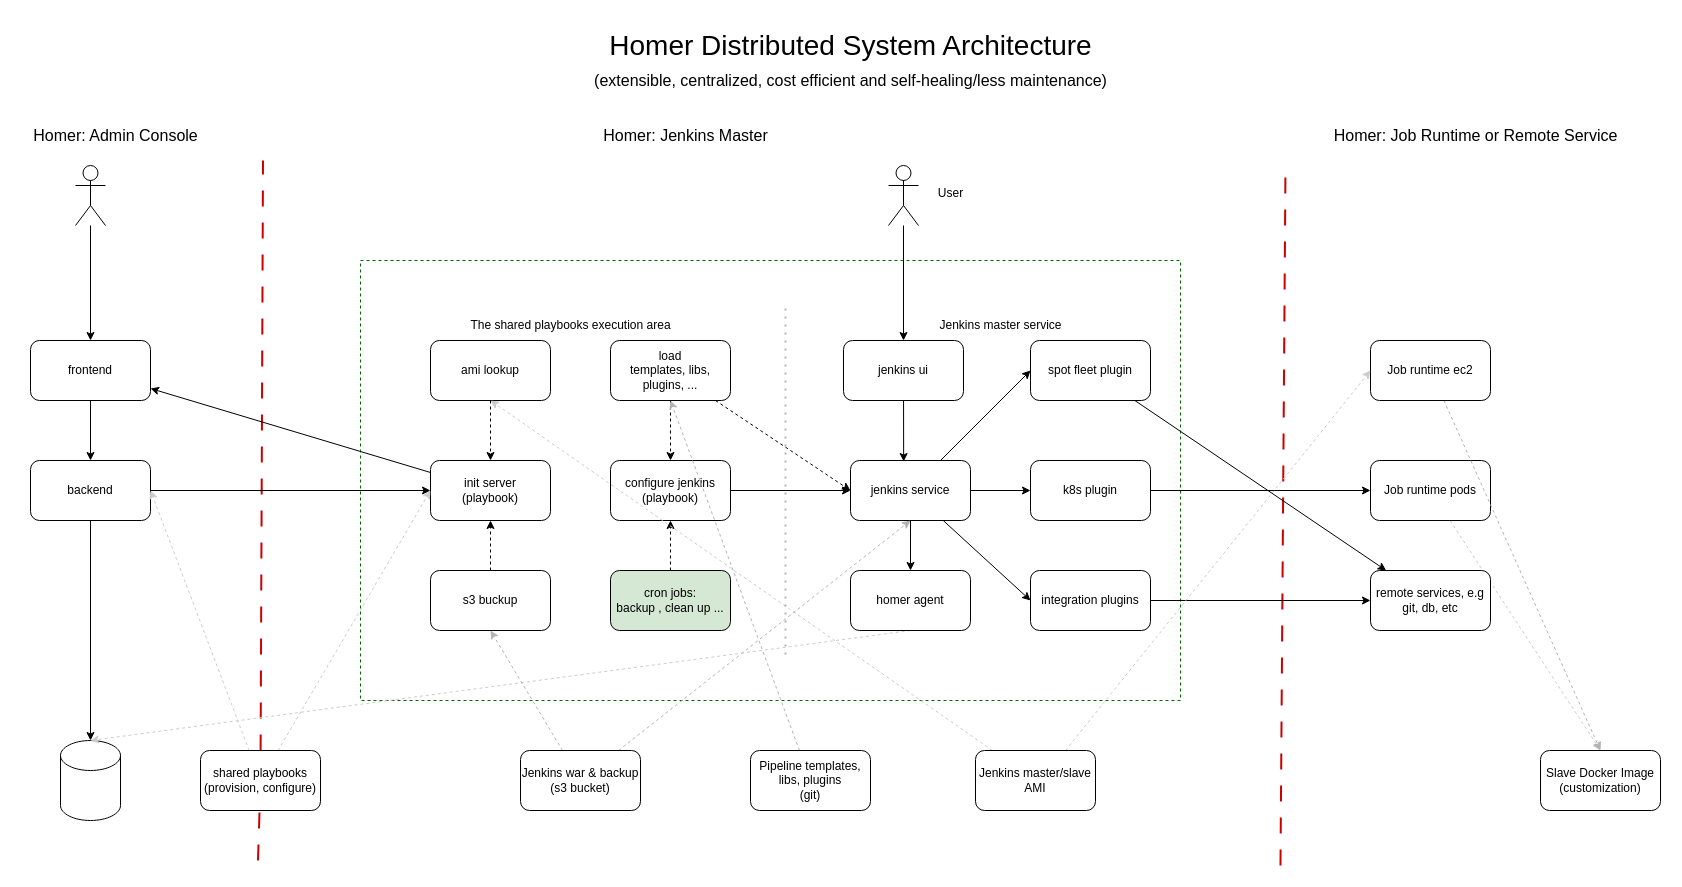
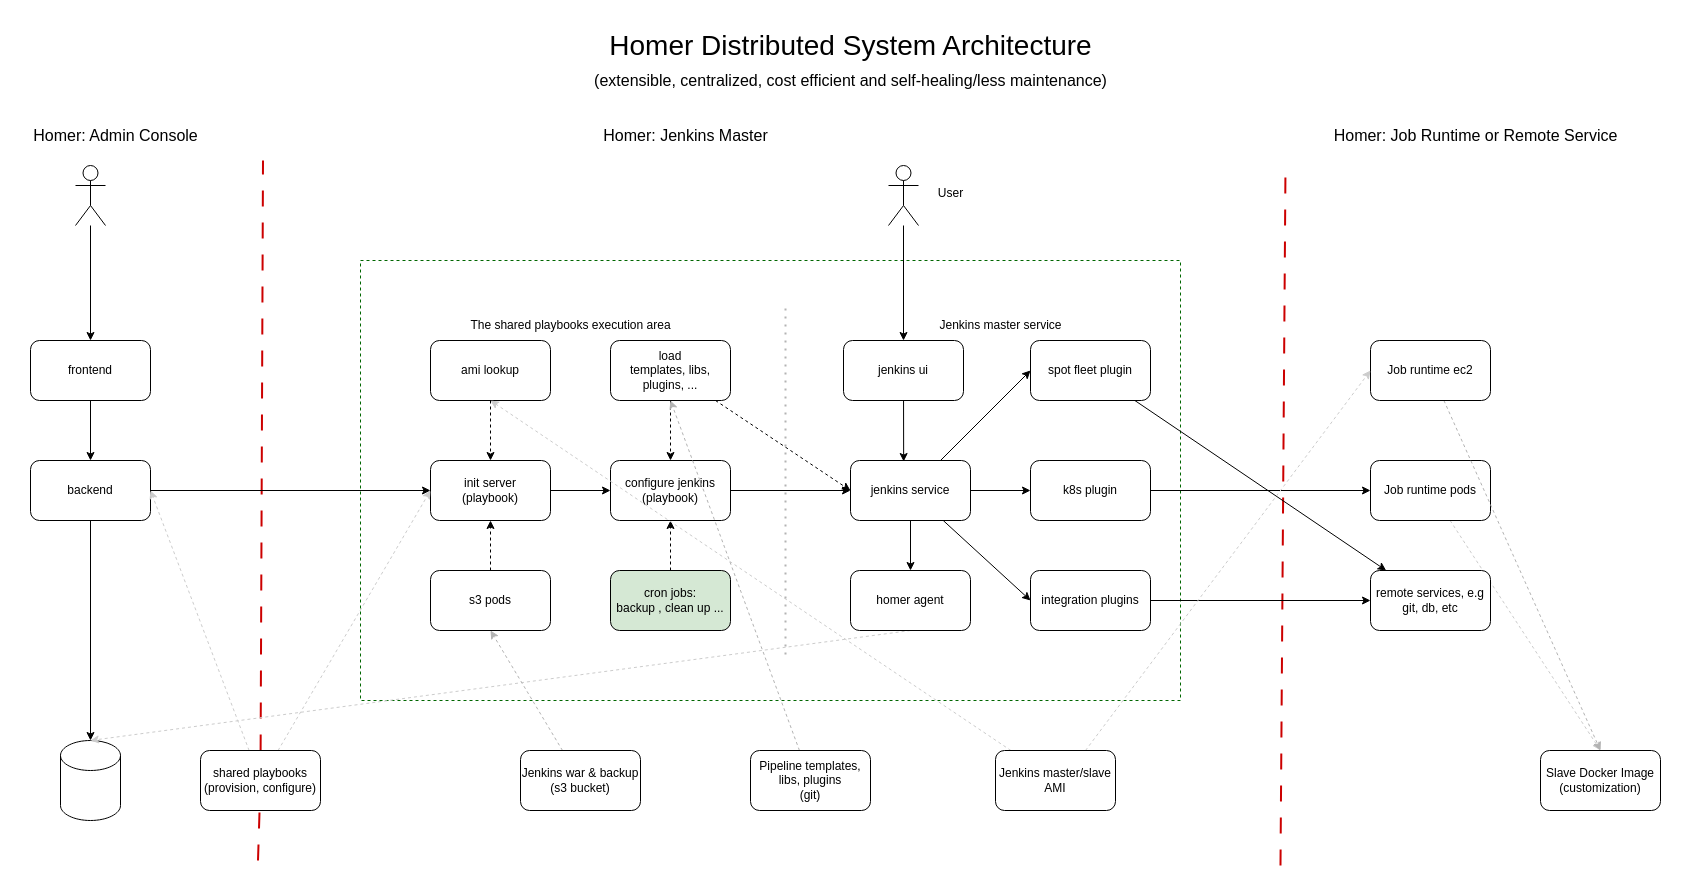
edge "init server (playbook)" -> "frontend": now "init server (playbook)" -> "configure jenkins (playbook)"
edge "Jenkins war & backup (s3 bucket)" -> "jenkins service": removed
node "s3 buckup": label "s3 buckup" -> "s3 pods"
node "Jenkins master/slave AMI": moved (1036, 781) -> (1056, 781)
